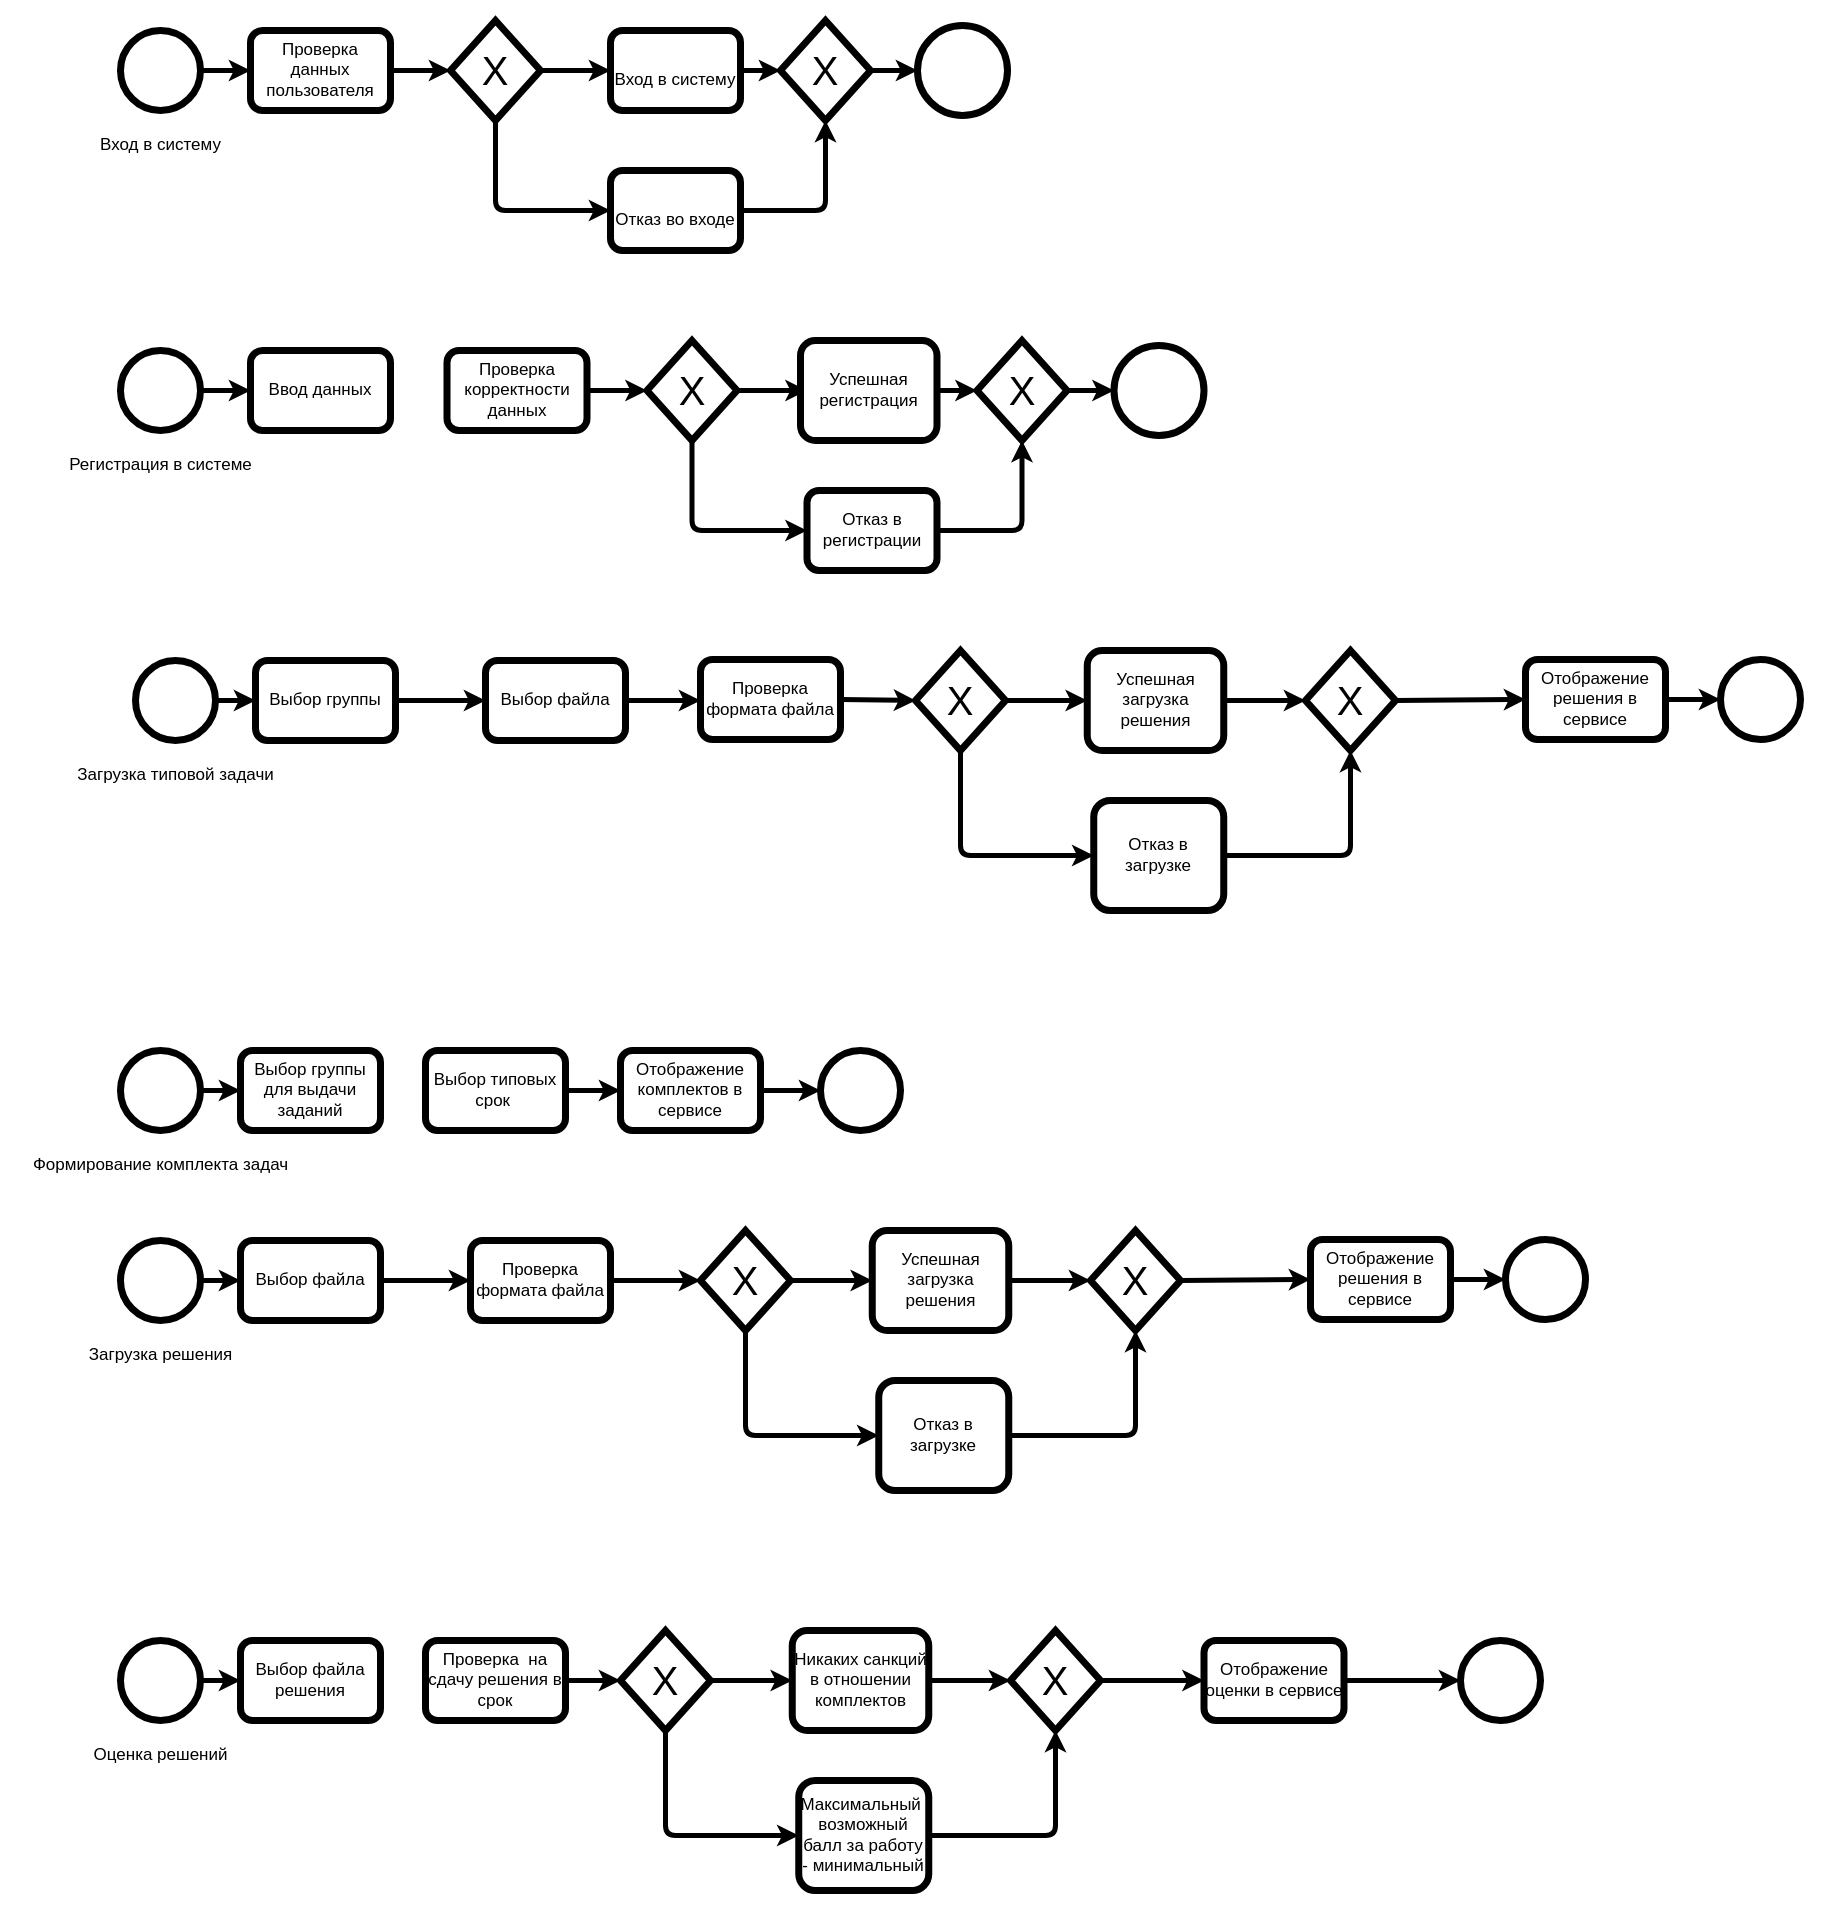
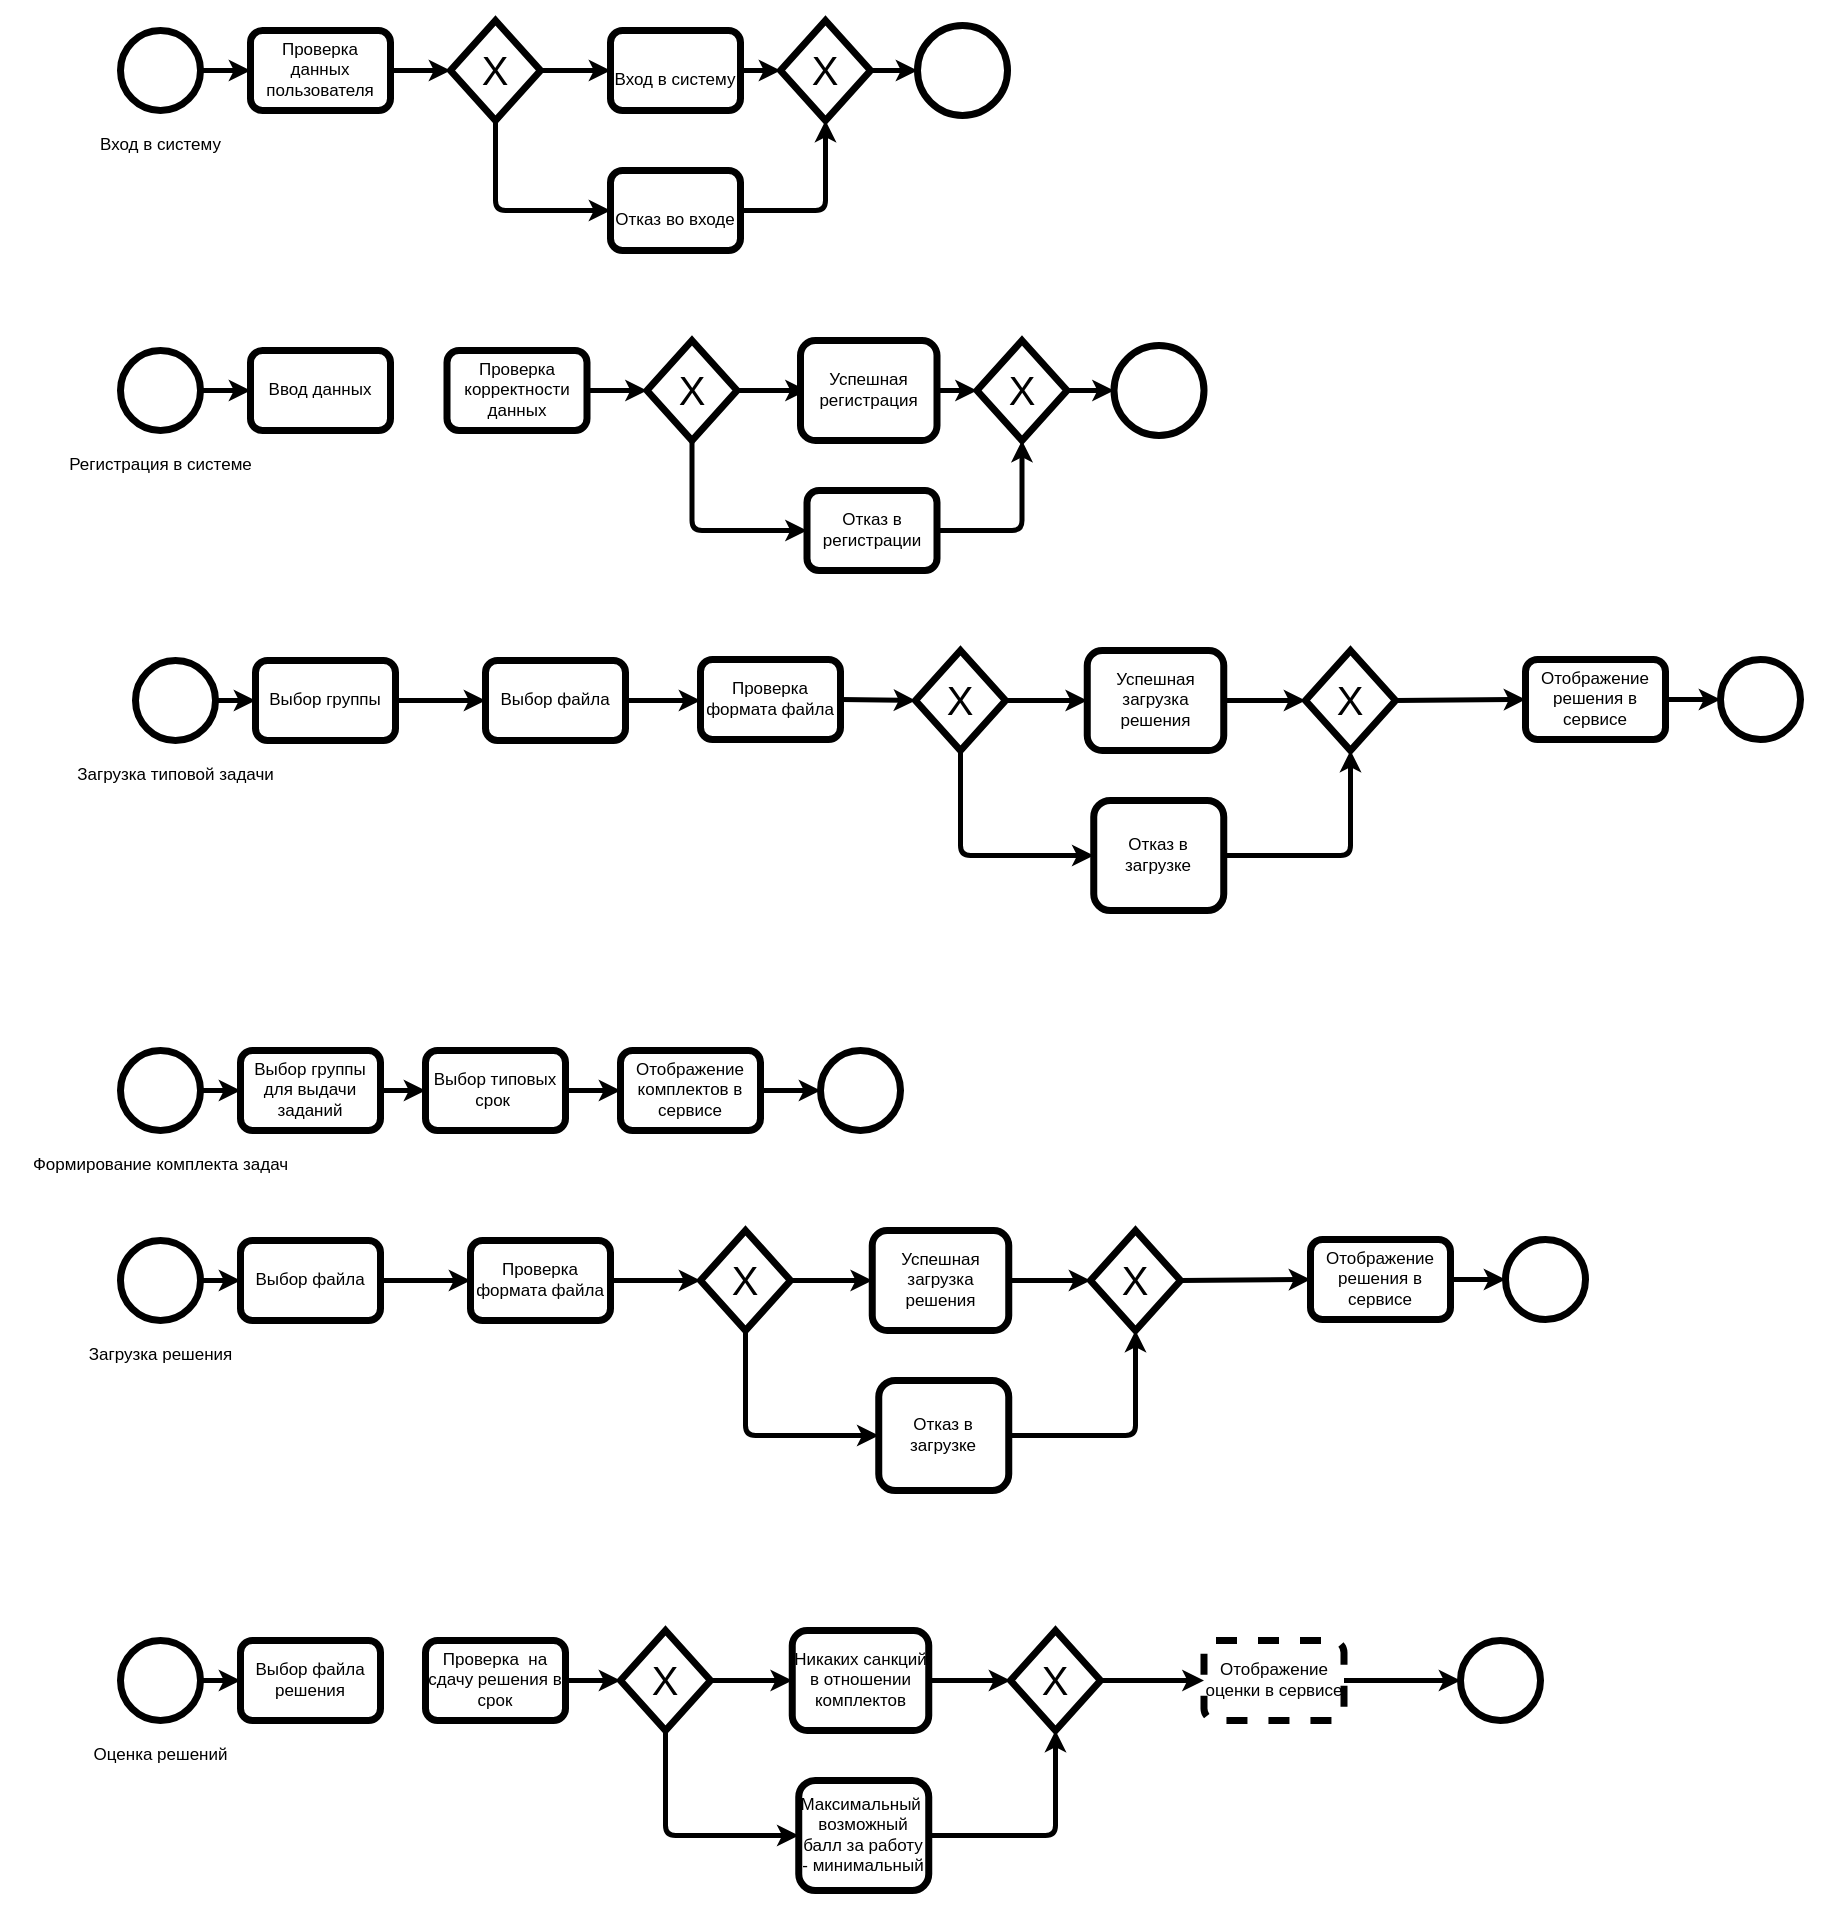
edge "Выбор группы для выдачи заданий" -> "Выбор типовых срок": added
node "Отображение оценки в сервисе": style solid -> dashed
